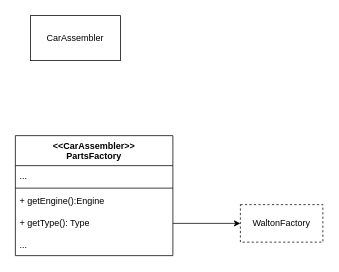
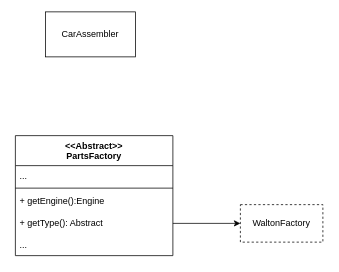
node "CarAssembler": moved (75, 38) -> (90, 34)
node "<<CarAssembler>> PartsFactory": label "<<CarAssembler>> PartsFactory" -> "<<Abstract>> PartsFactory"
node "+ getEngine():Engine + getType(): Type ...": label "+ getEngine():Engine + getType(): Type ..." -> "+ getEngine():Engine + getType(): Abstract ..."
